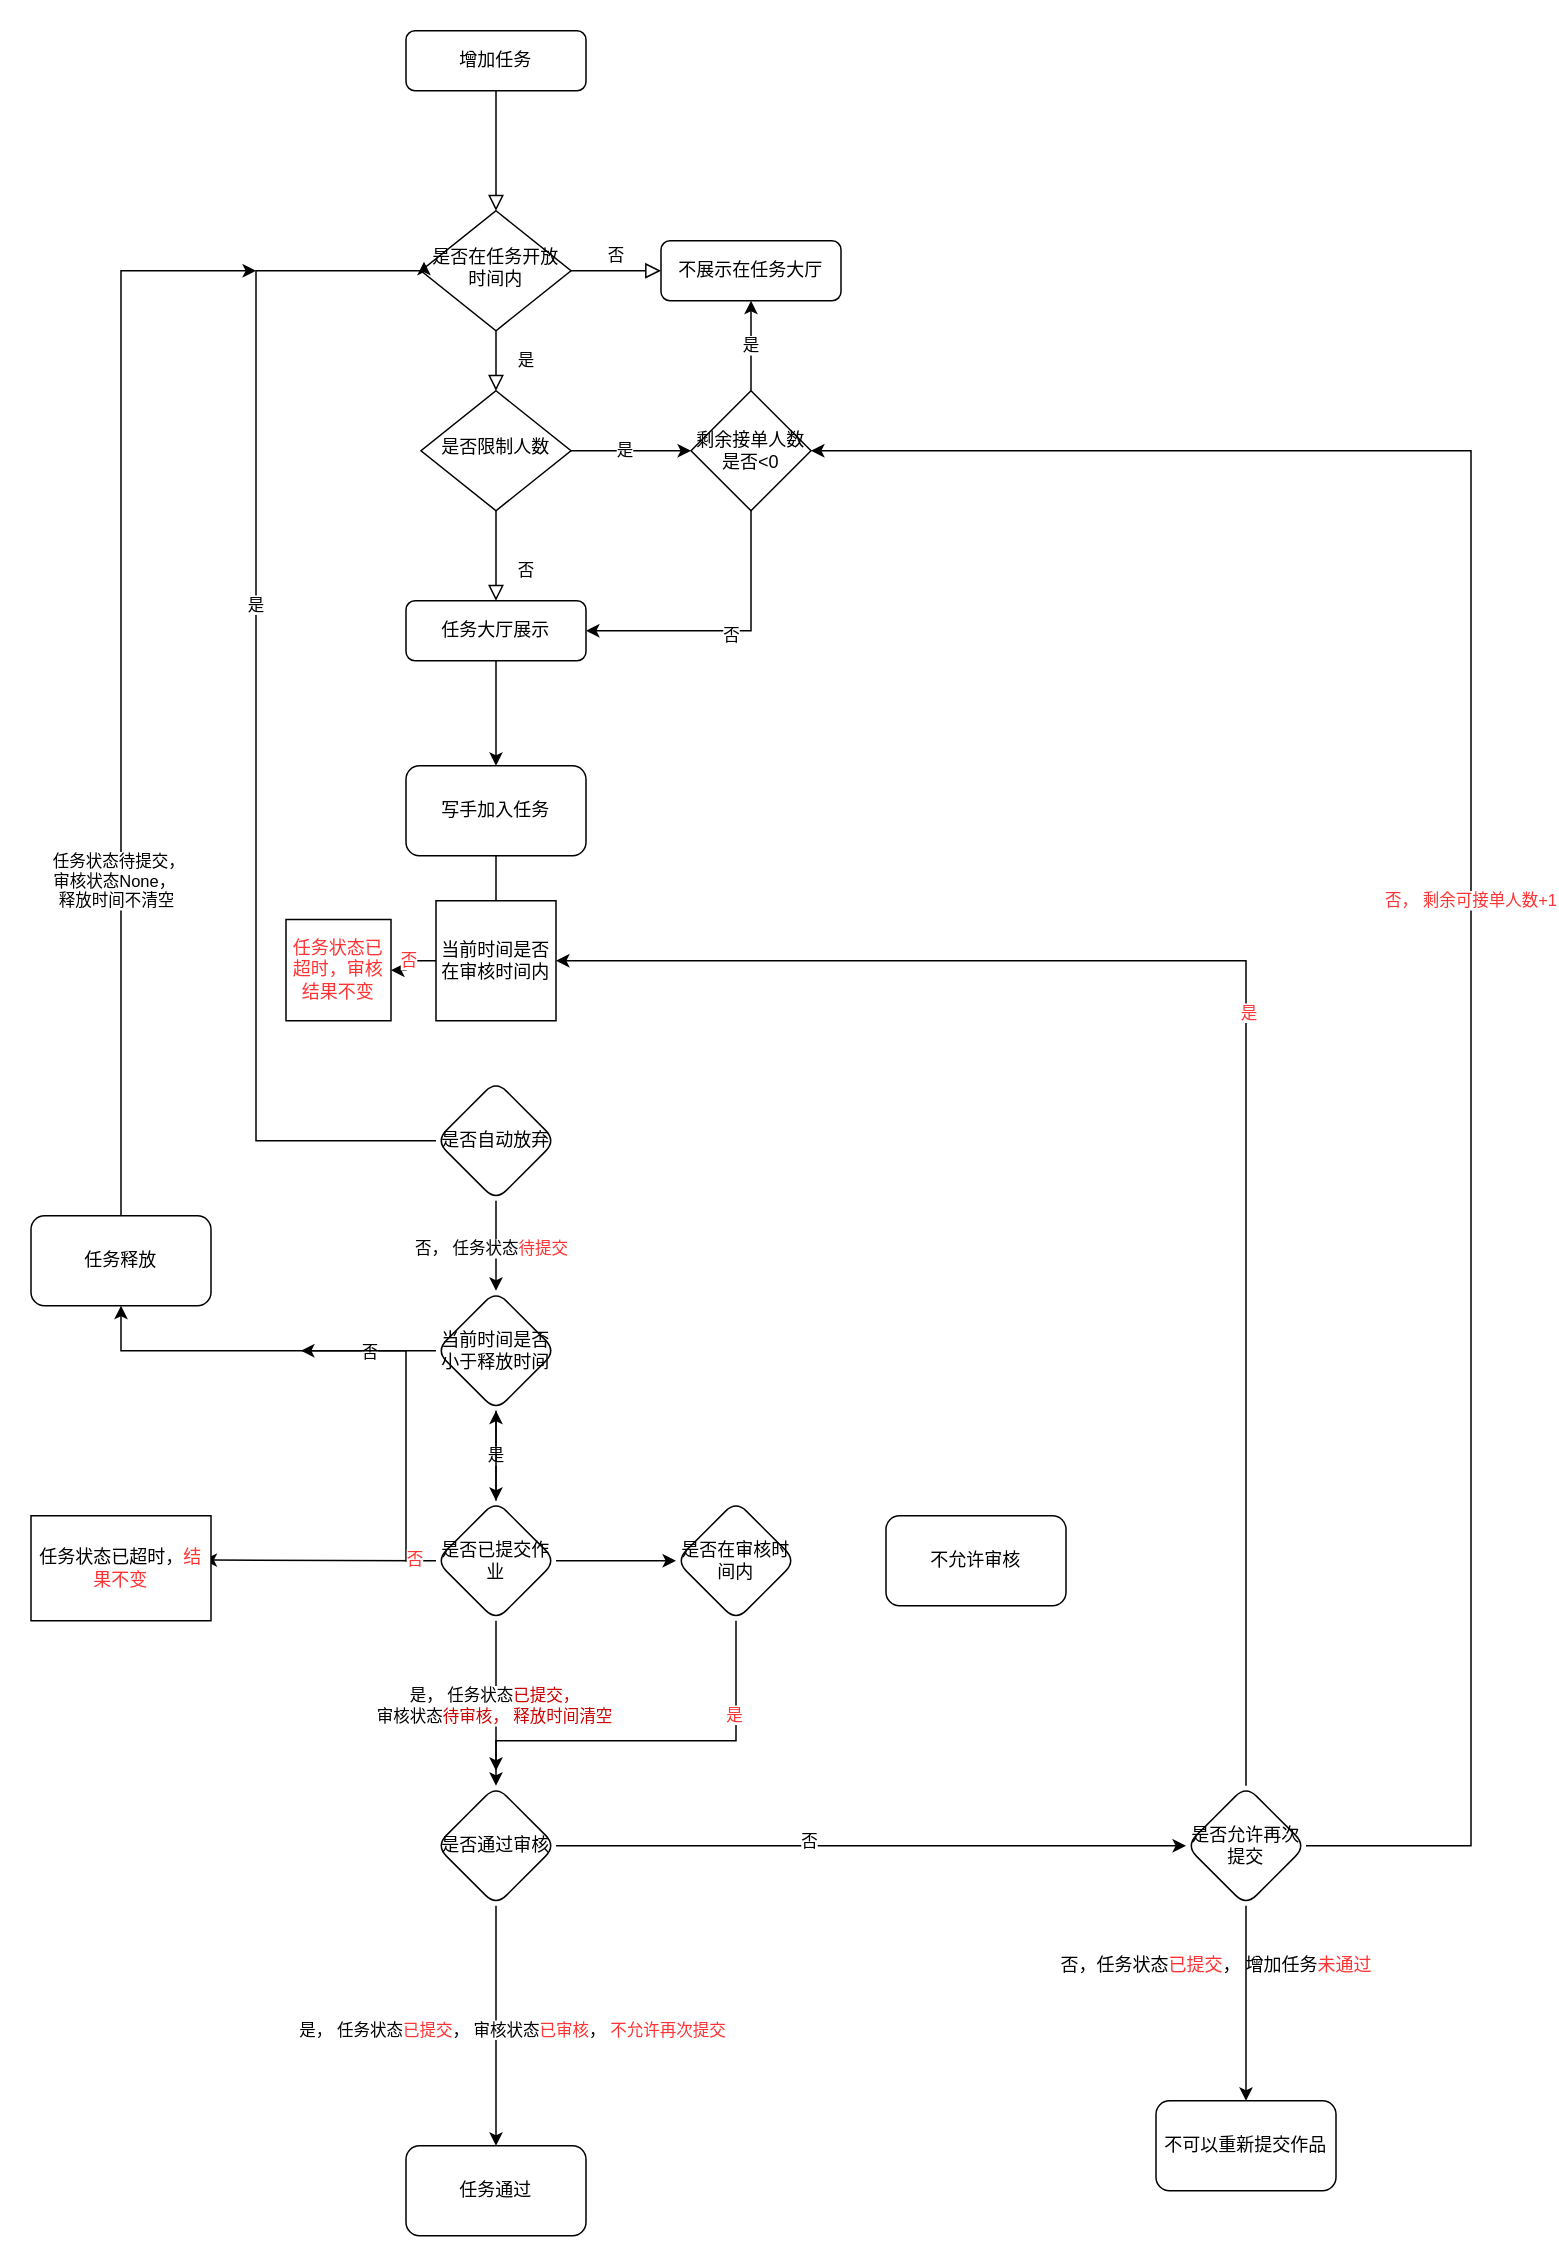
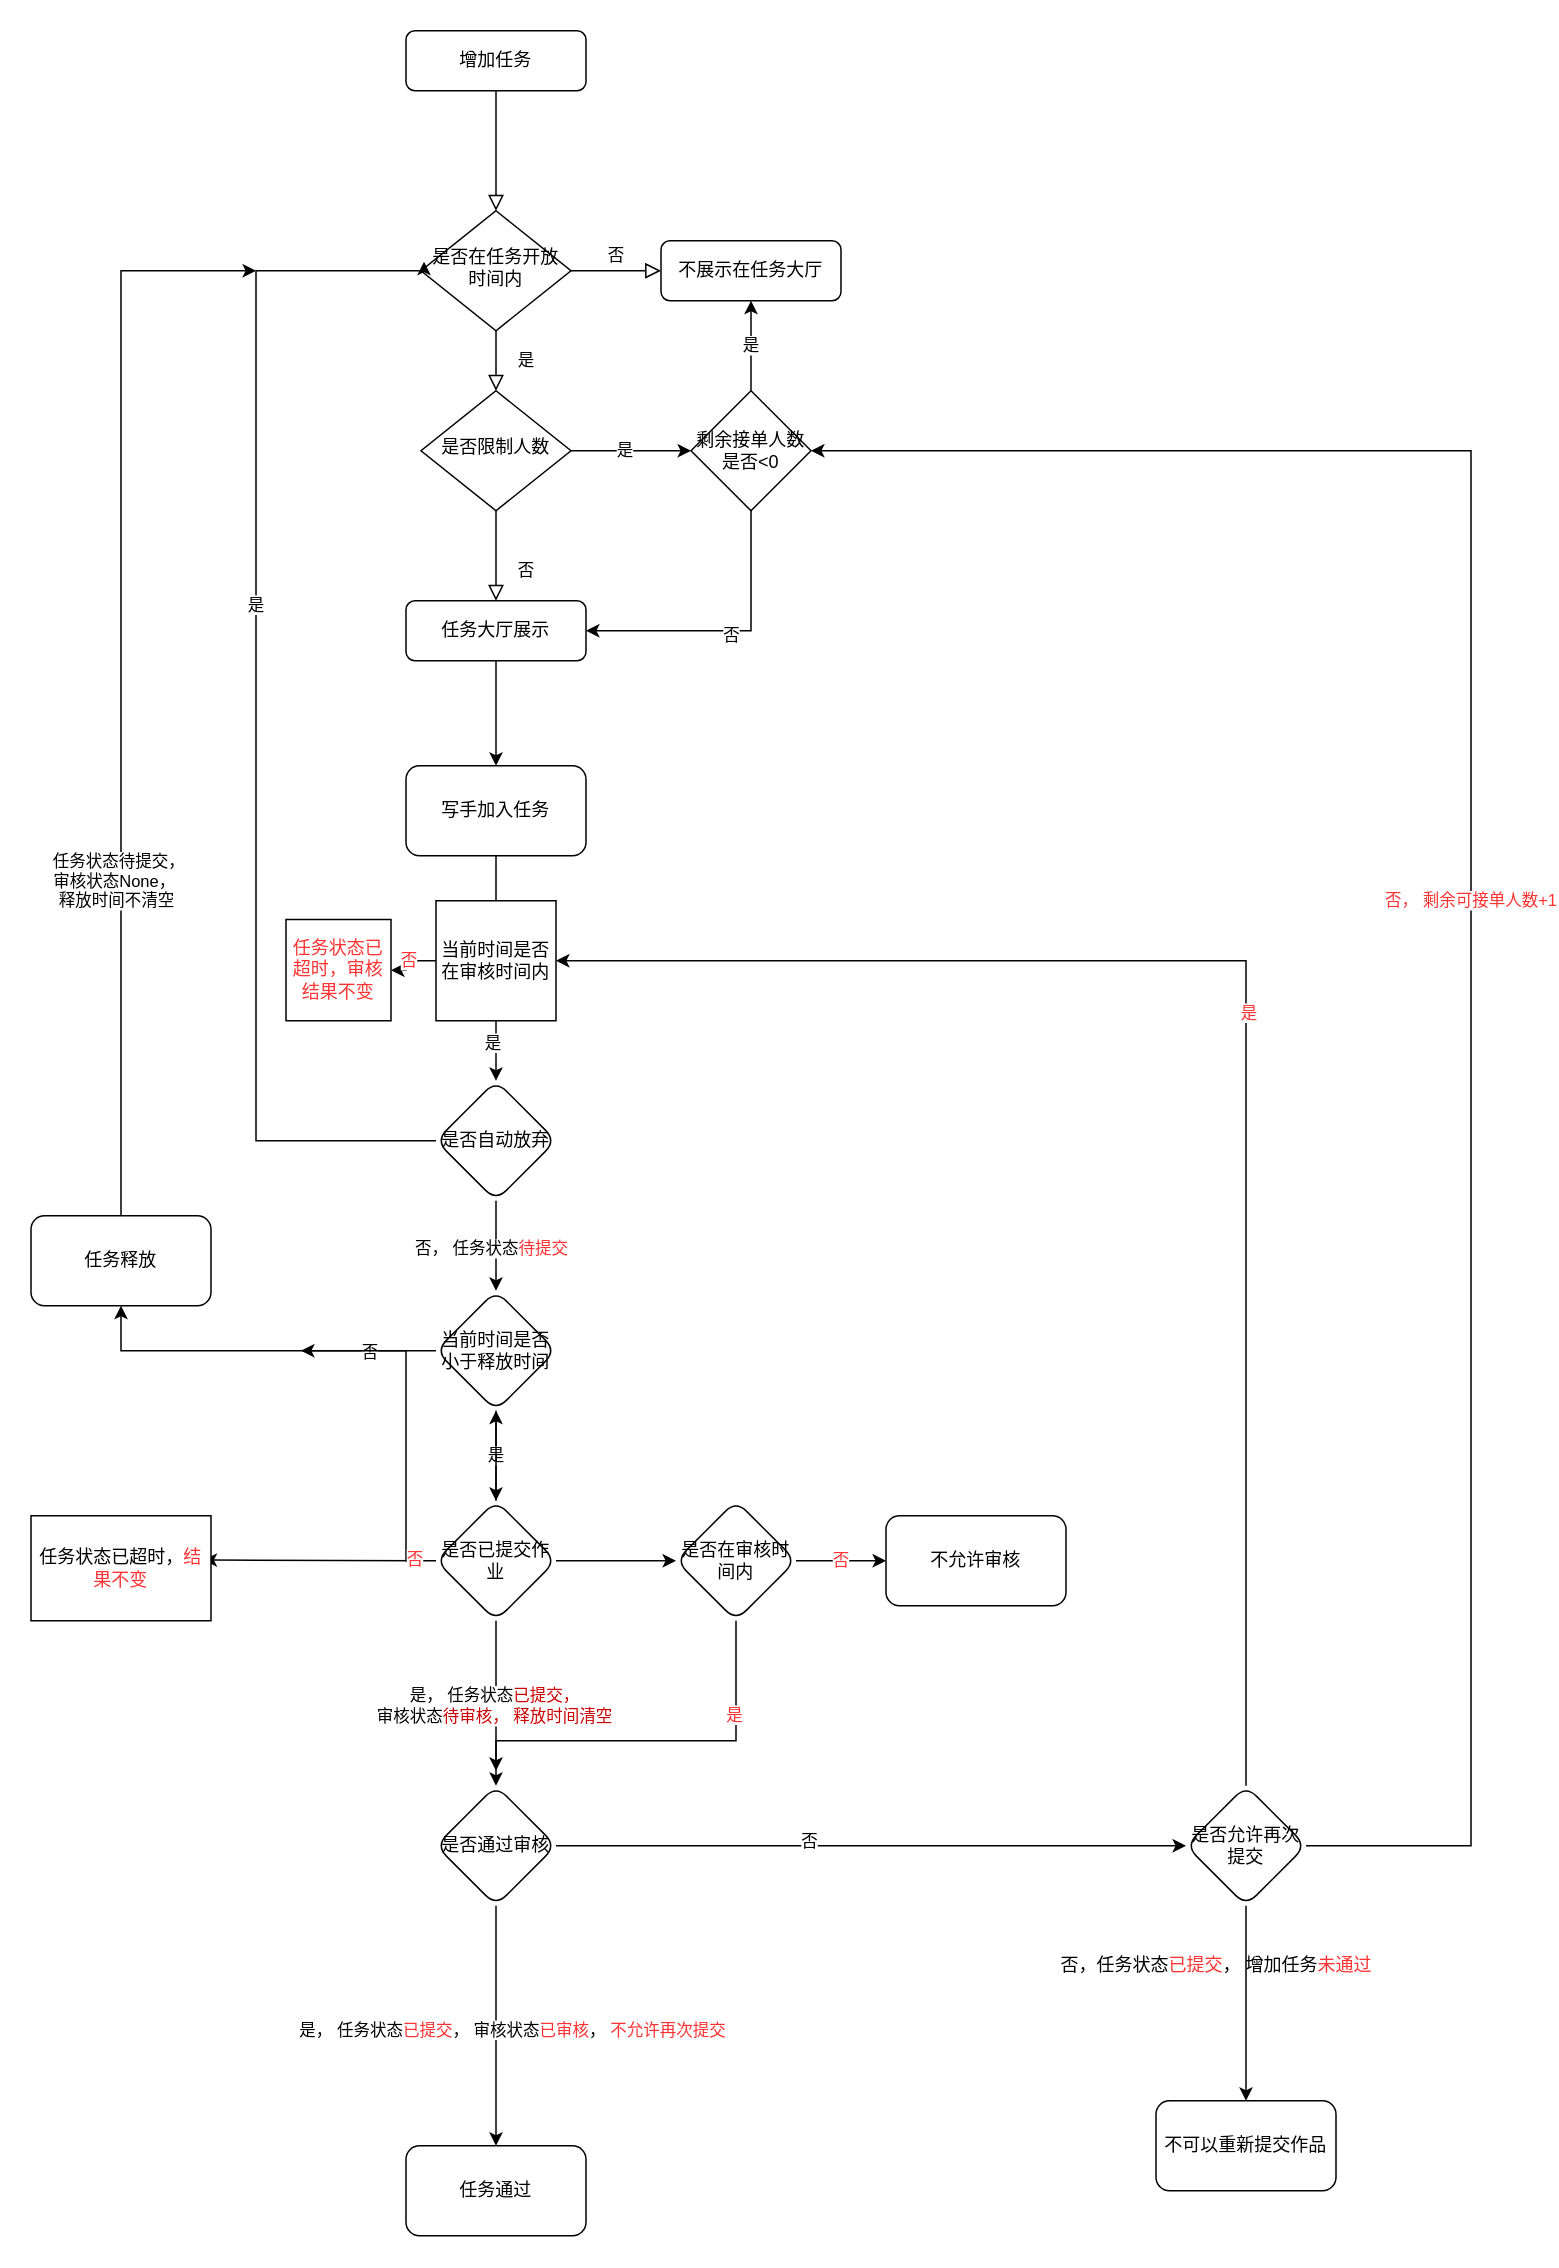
edge "当前时间是否在审核时间内" -> "是否自动放弃": added, label "是"
edge "是否在审核时间内" -> "不允许审核": added, label "否"
